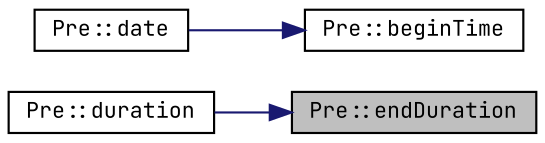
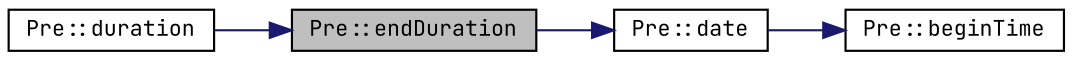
edge "Pre::endDuration" -> "Pre::date": added
